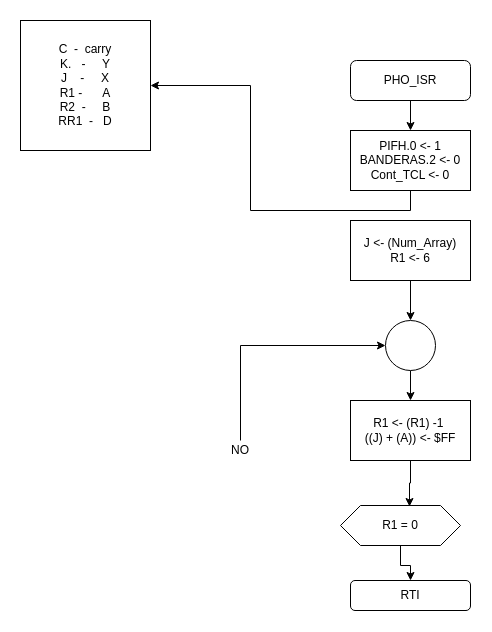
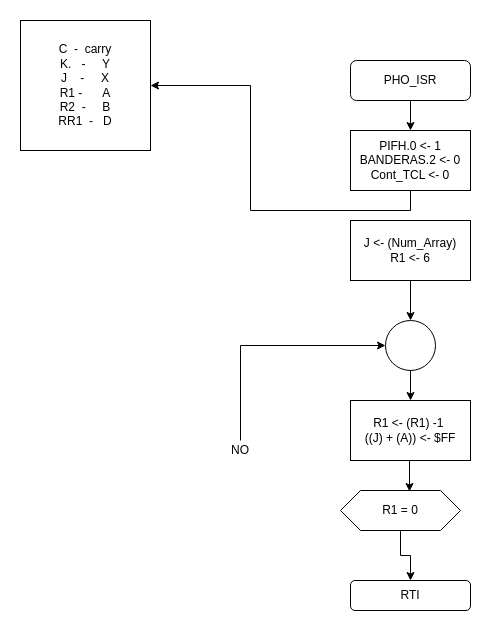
node "R1 = 0": moved (401, 526) -> (401, 511)
